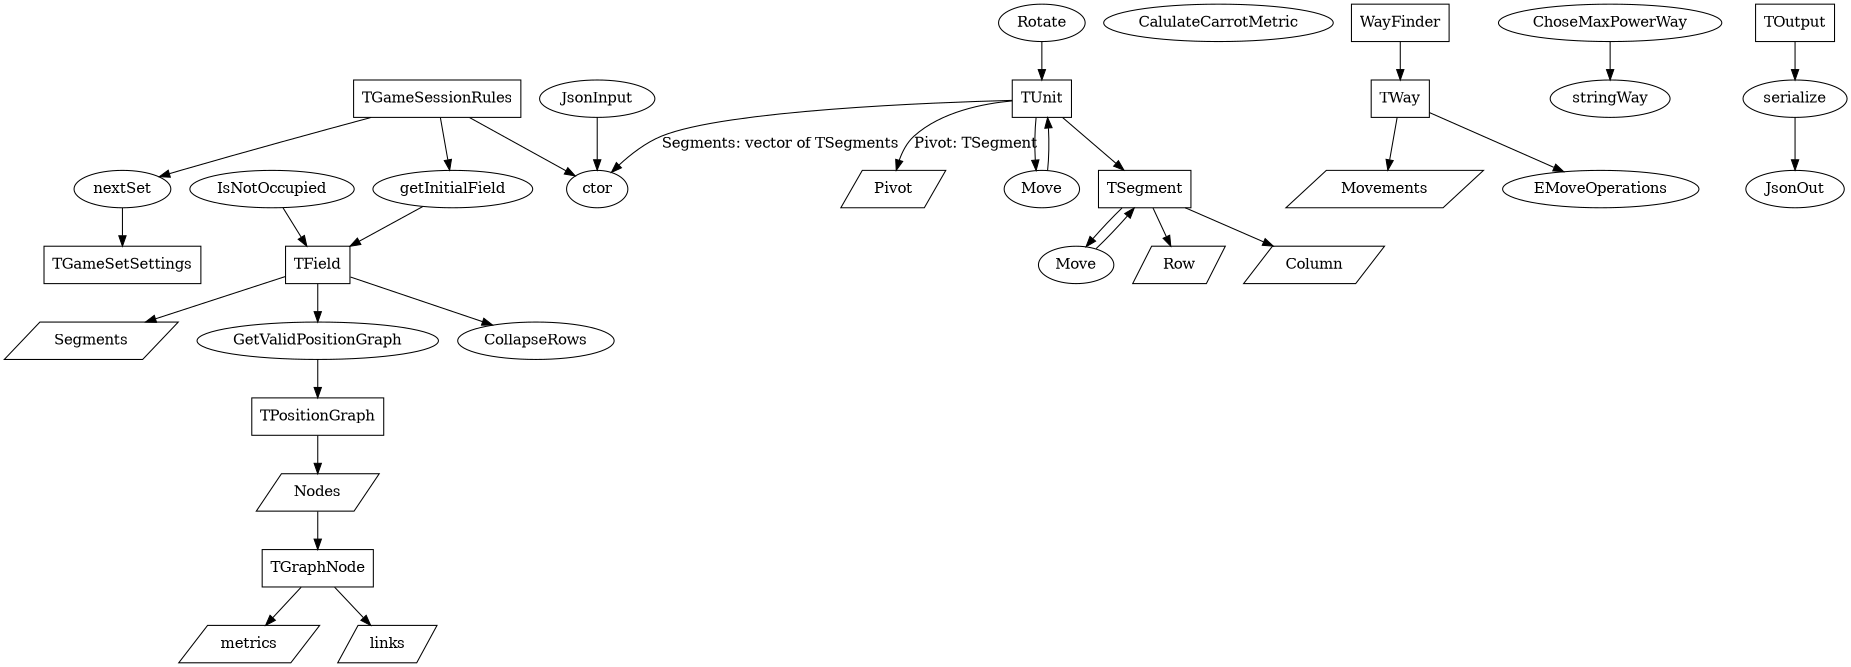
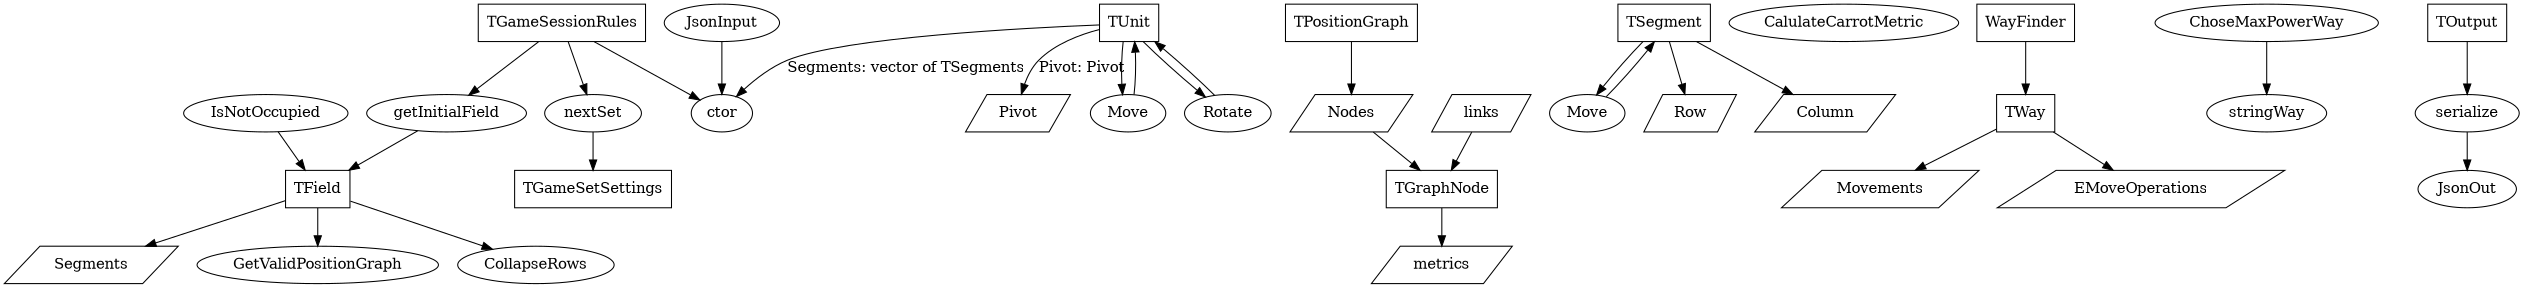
edge "TUnit" -> "TSegment": now "TUnit" -> "Rotate"
edge "TUnit" -> "Pivot": label "Pivot: TSegment" -> "Pivot: Pivot"
node "EMoveOperations": shape ellipse -> parallelogram
edge "GetValidPositionGraph" -> "TPositionGraph": removed
edge "TGraphNode" -> "links": reversed
